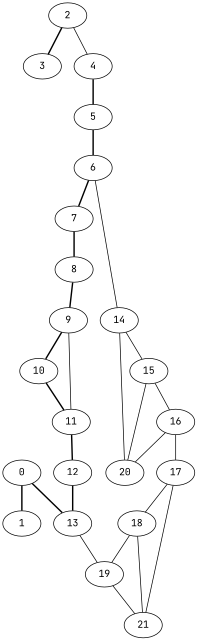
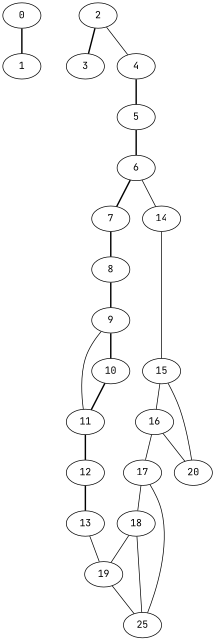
edge "14" -- "20": removed
edge "0" -- "13": removed
node "21": label "21" -> "25"
